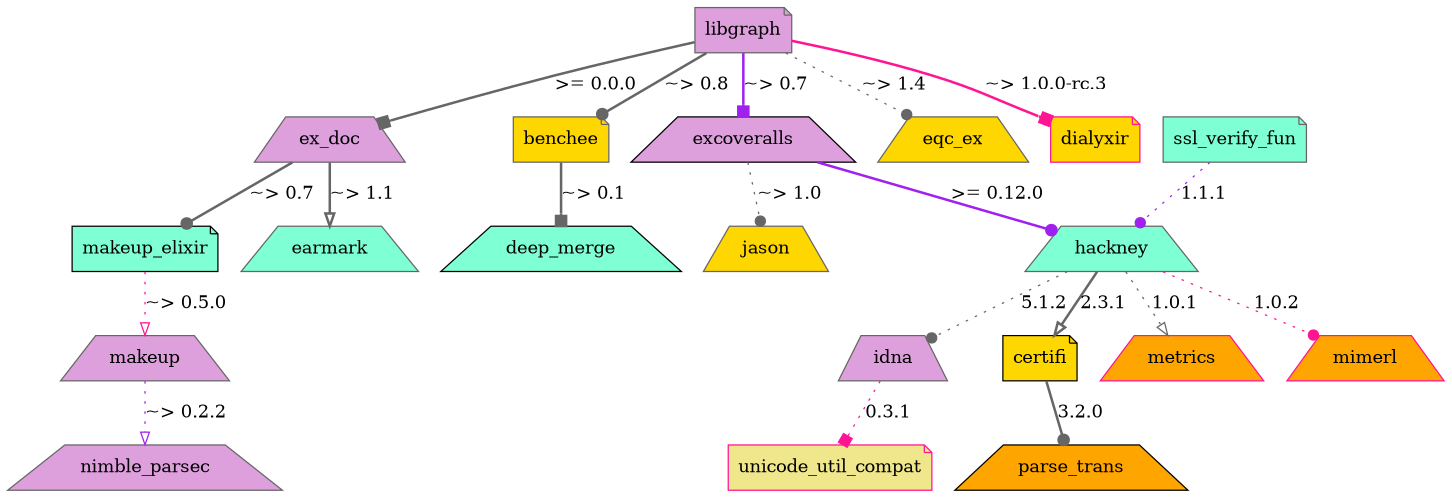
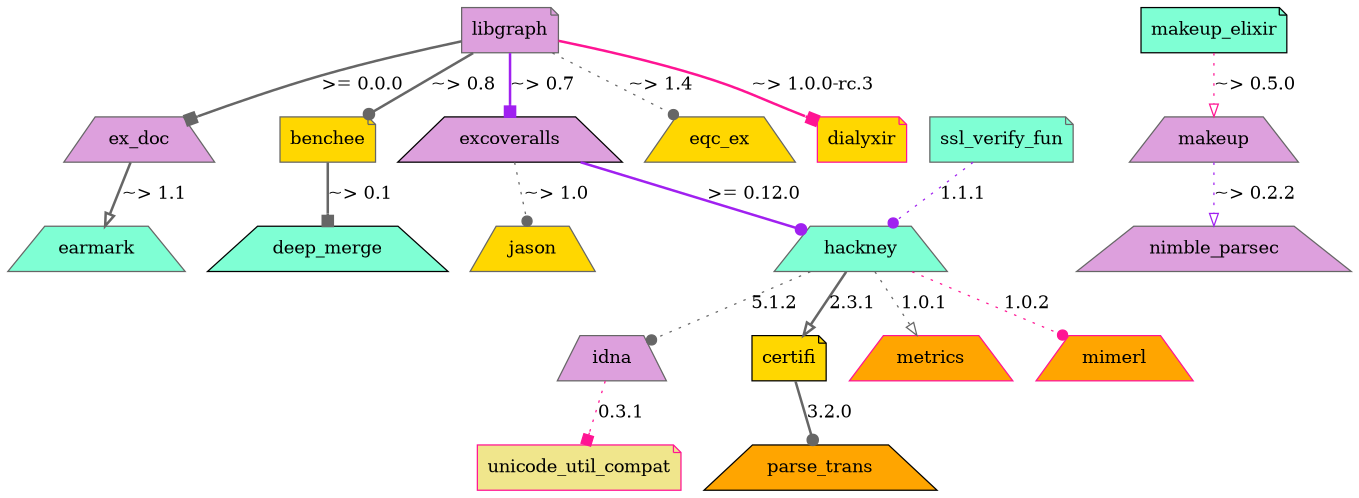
edge "ex_doc" -> "makeup_elixir": removed, label "~> 0.7"
